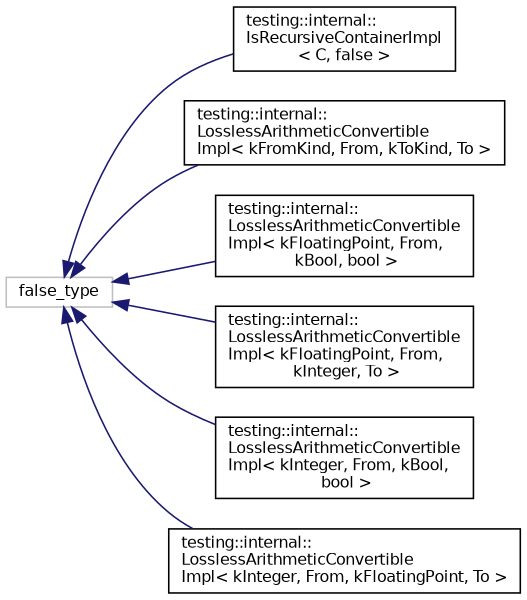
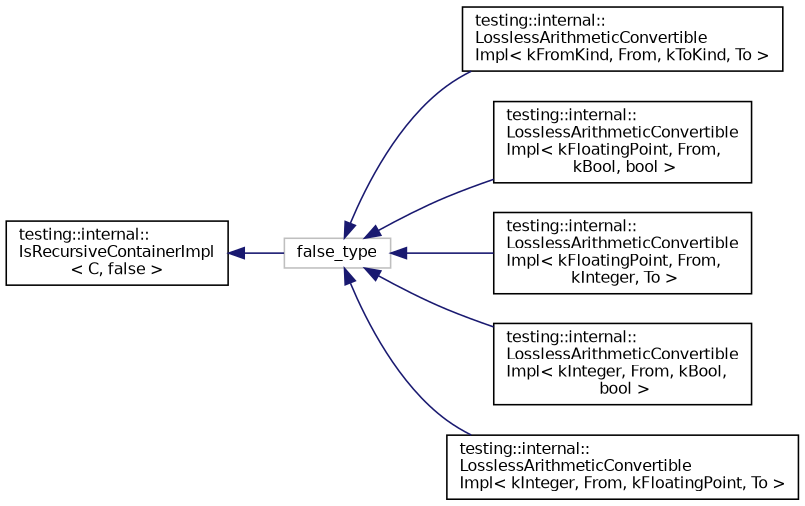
edge "testing::internal:: IsRecursiveContainerImpl < C, false >" -> "false_type": reversed
